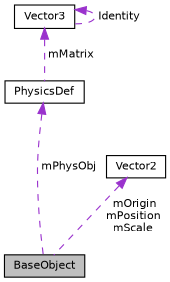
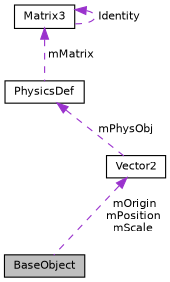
node "Vector3": label "Vector3" -> "Matrix3"
edge "BaseObject" -> "PhysicsDef": now "Vector2" -> "PhysicsDef"
